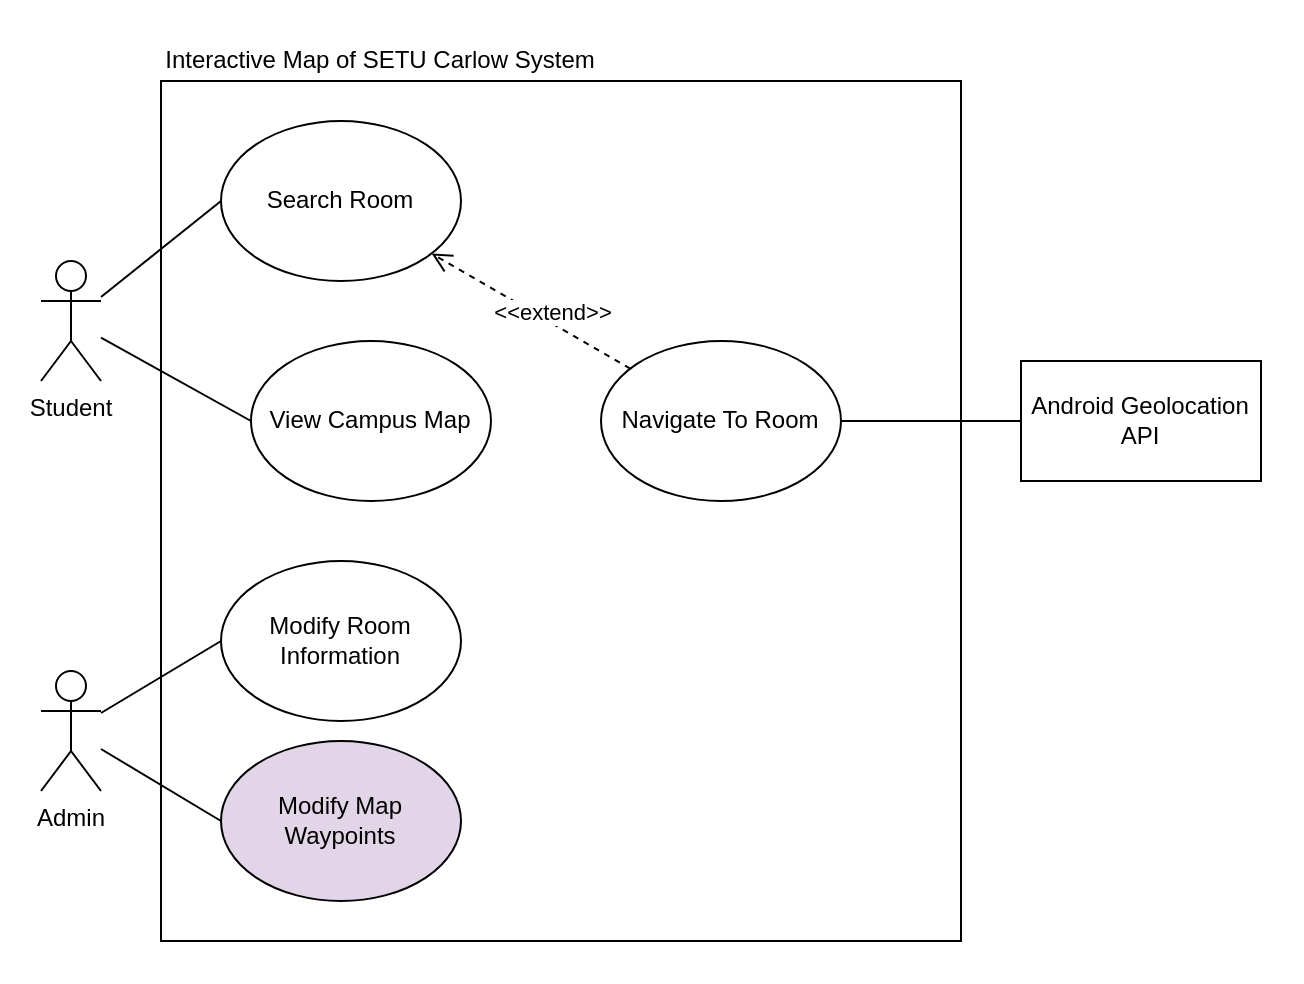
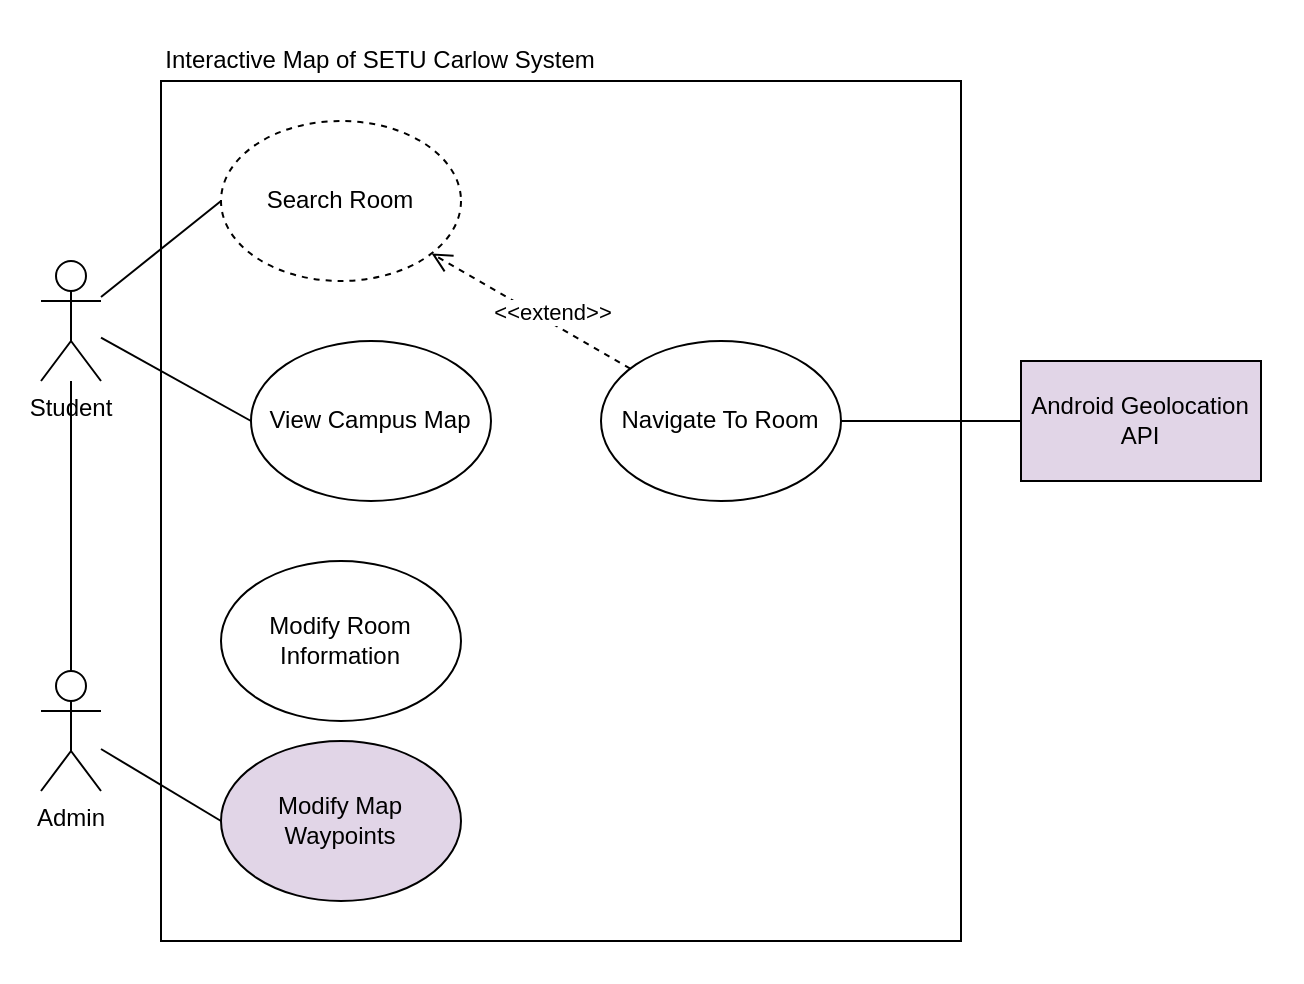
node "Search Room": style solid -> dashed
node "Android Geolocation API": fillcolor #ffffff -> #e1d5e7
edge "Modify Room Information" -- "Admin": now "Student" -- "Admin"
